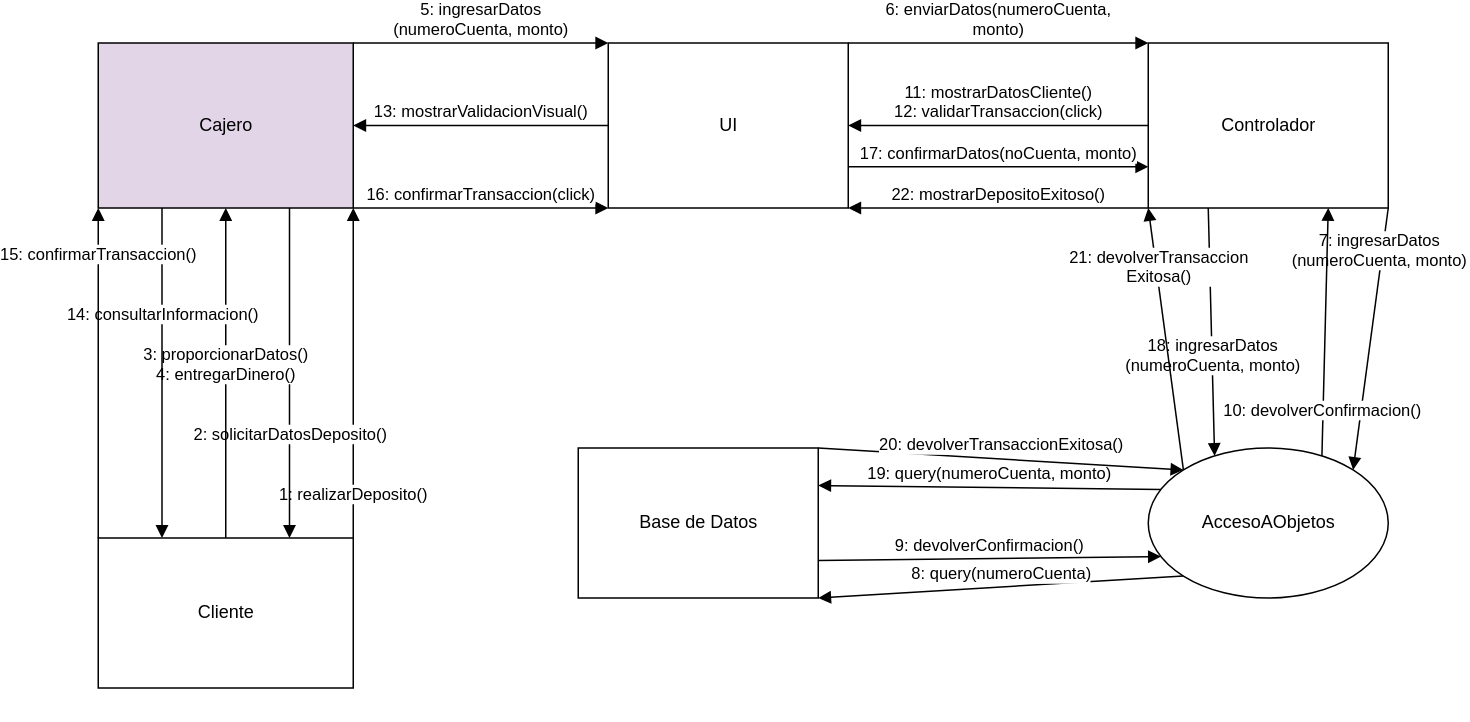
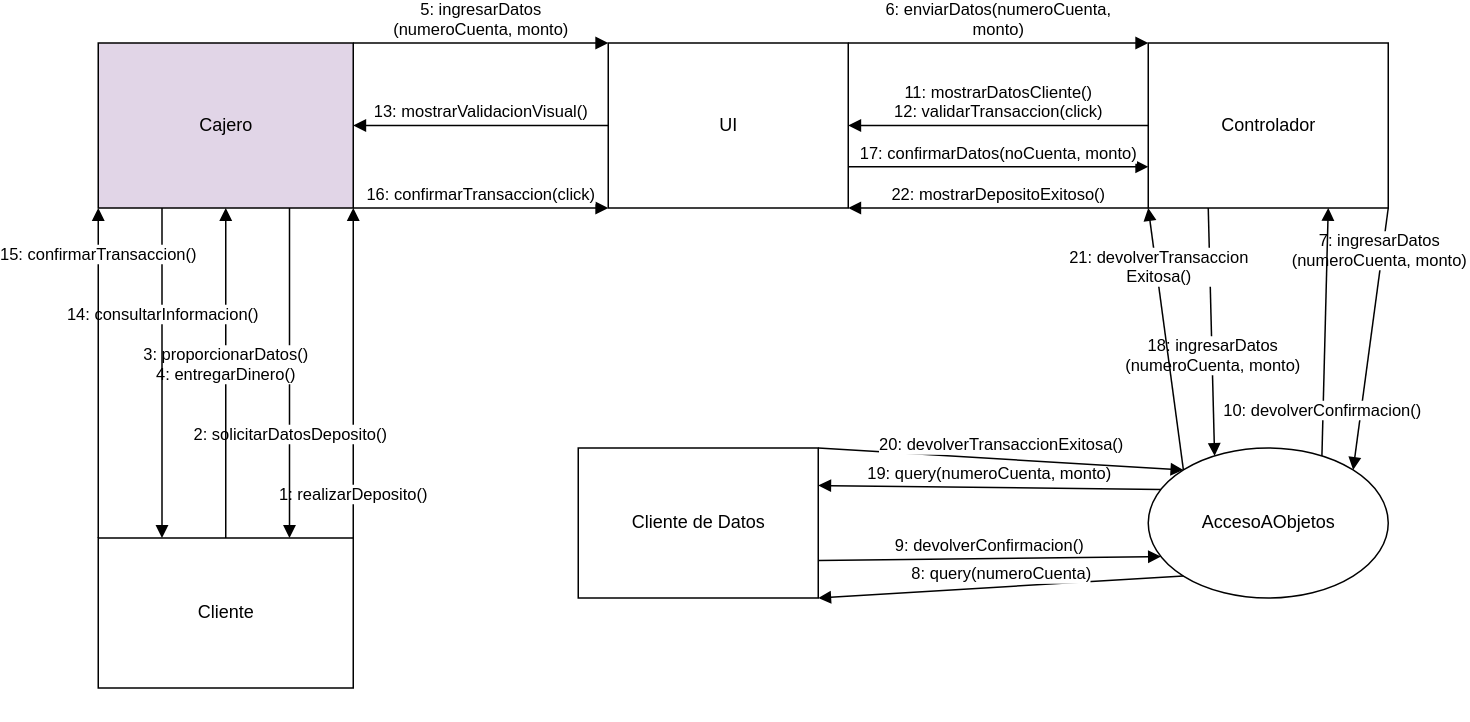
node "Base de Datos": label "Base de Datos" -> "Cliente de Datos"
